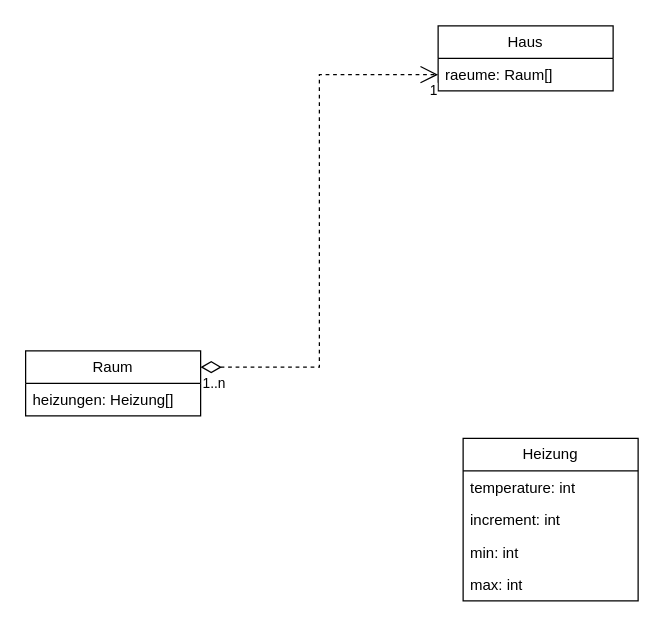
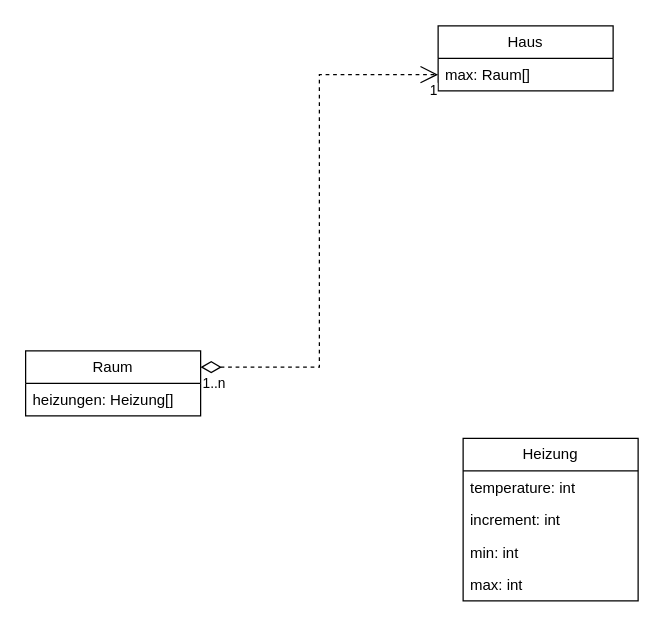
node "raeume: Raum[]": label "raeume: Raum[]" -> "max: Raum[]"
